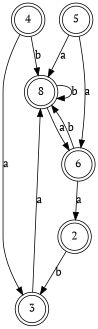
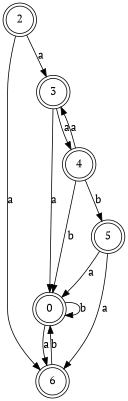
node "8": label "8" -> "0"
edge "3" -> "4": added, label "a"
edge "6" -> "2": reversed
edge "4" -> "5": added, label "b"
edge "2" -> "3": label "b" -> "a"
